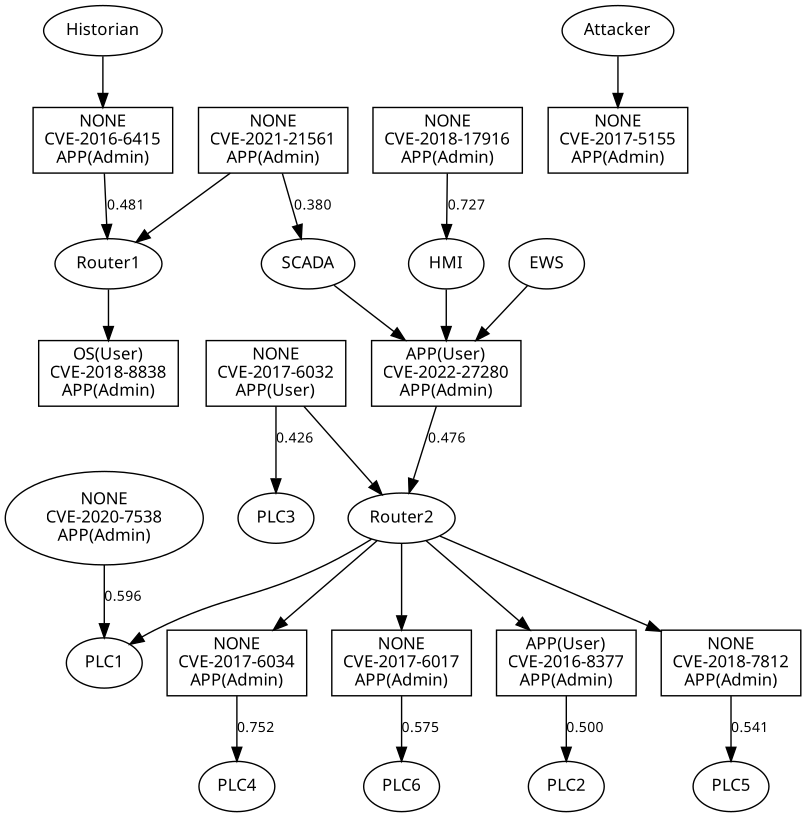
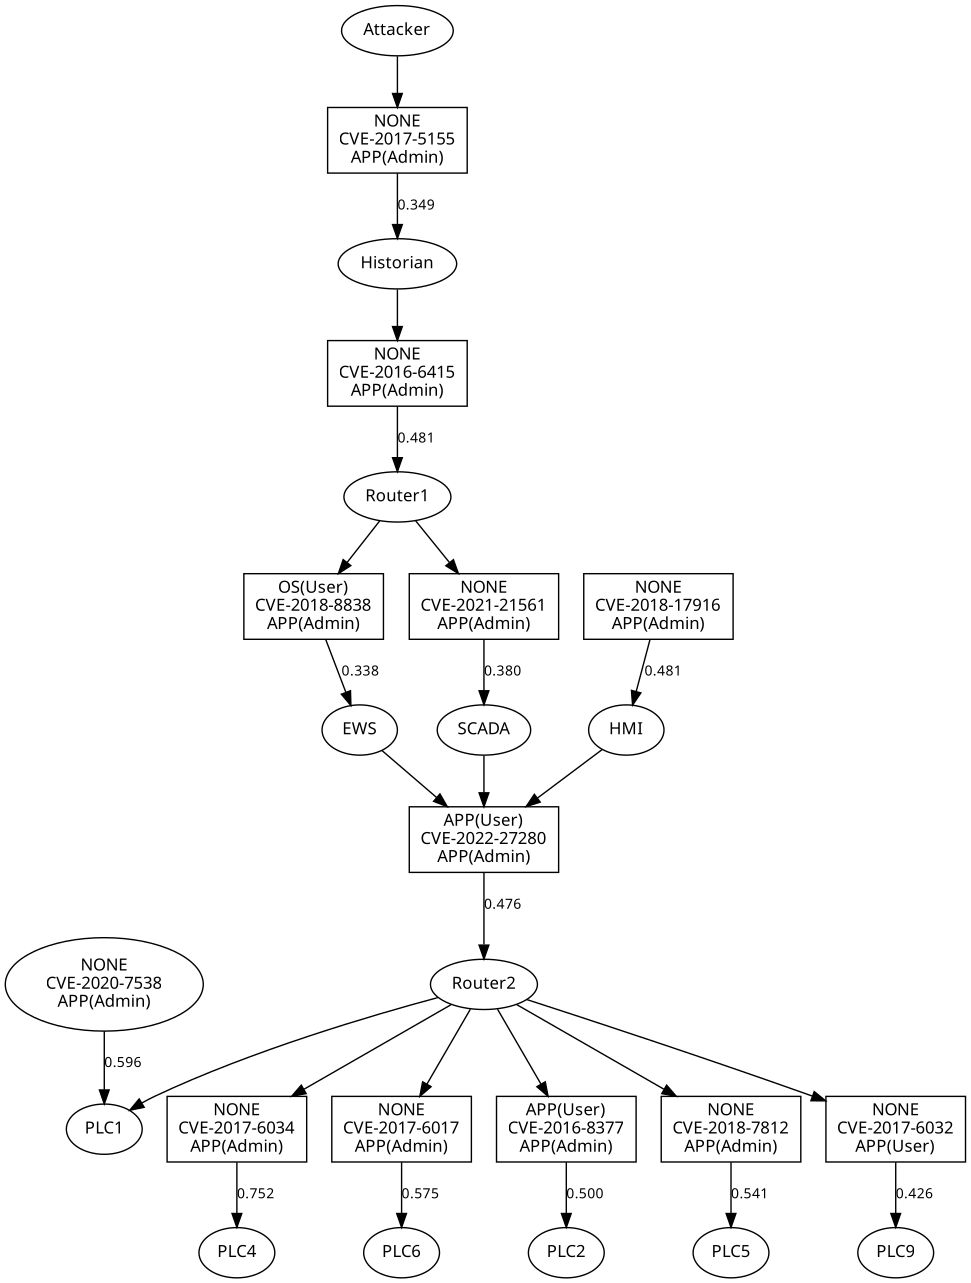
edge "NONE CVE-2017-5155 APP(Admin)" -> "Historian": added, label "0.349"
edge "NONE CVE-2021-21561 APP(Admin)" -> "Router1": reversed
edge "NONE CVE-2018-17916 APP(Admin)" -> "HMI": label "0.727" -> "0.481"
edge "NONE CVE-2017-6032 APP(User)" -> "Router2": reversed
node "PLC3": label "PLC3" -> "PLC9"
edge "OS(User) CVE-2018-8838 APP(Admin)" -> "EWS": added, label "0.338"
